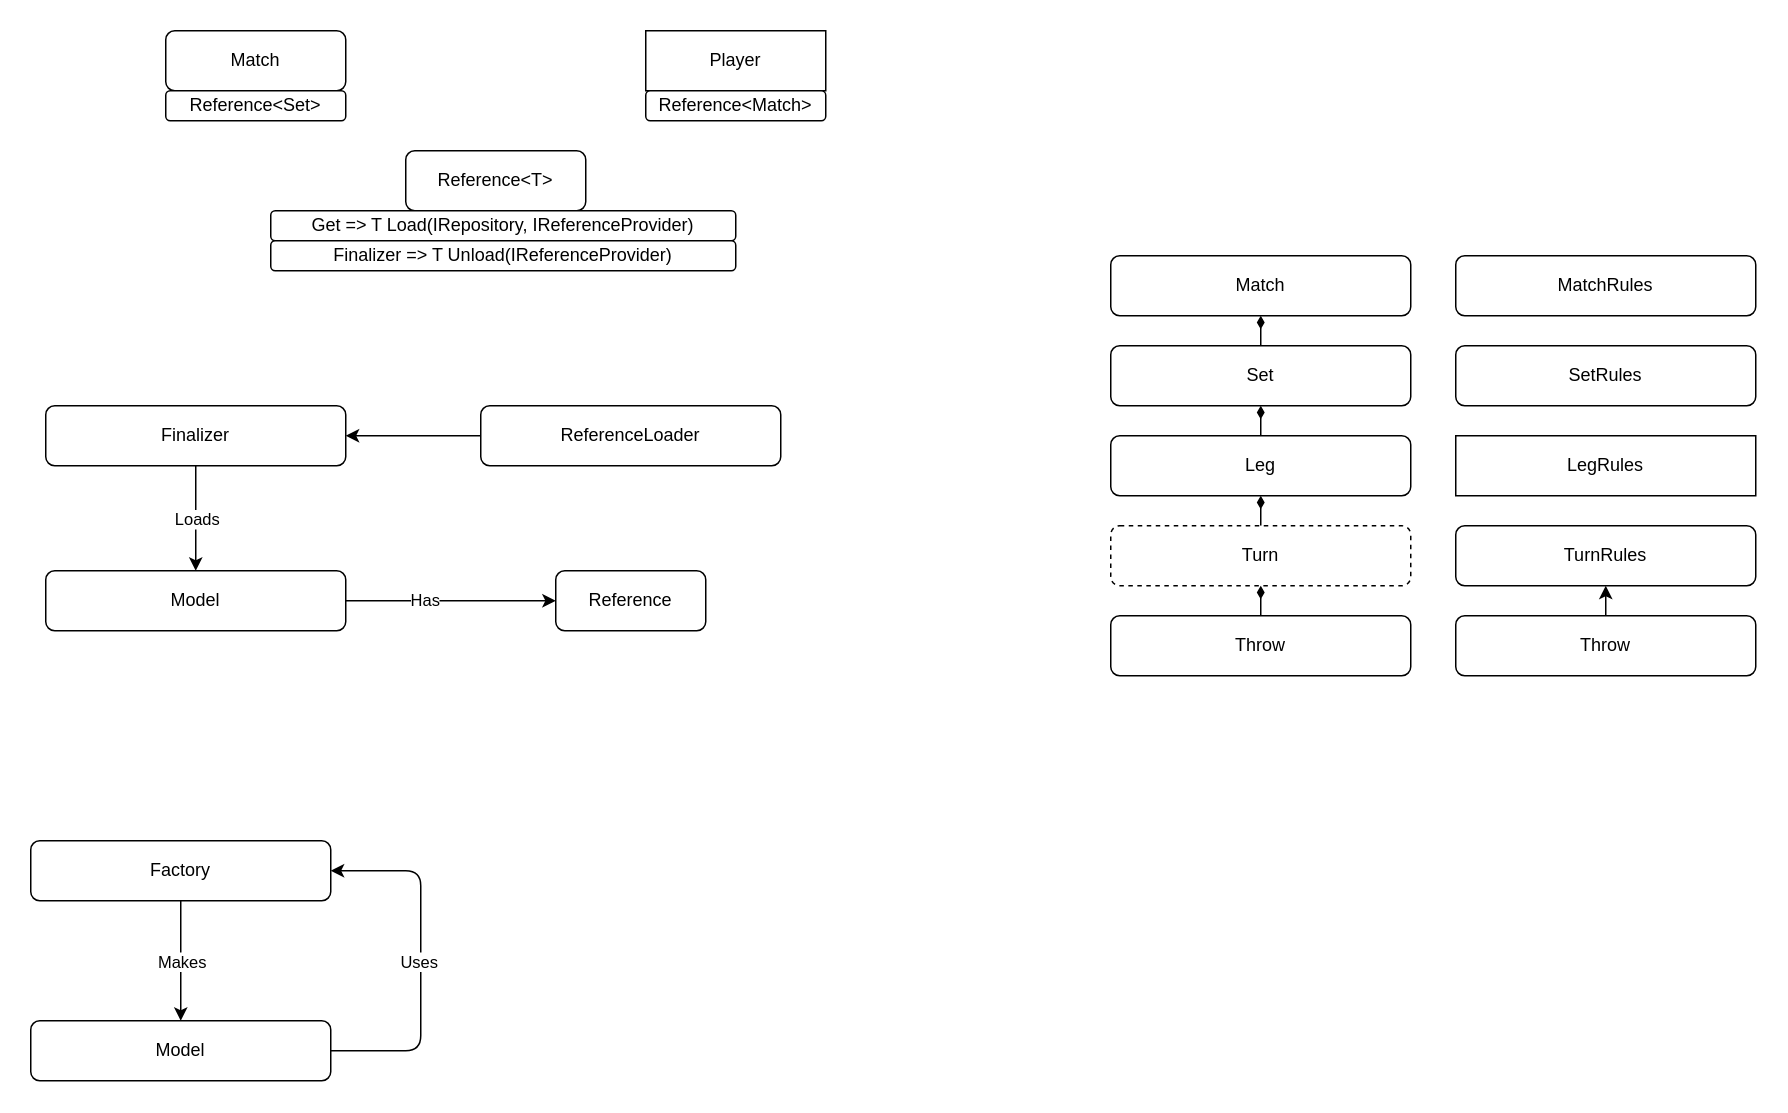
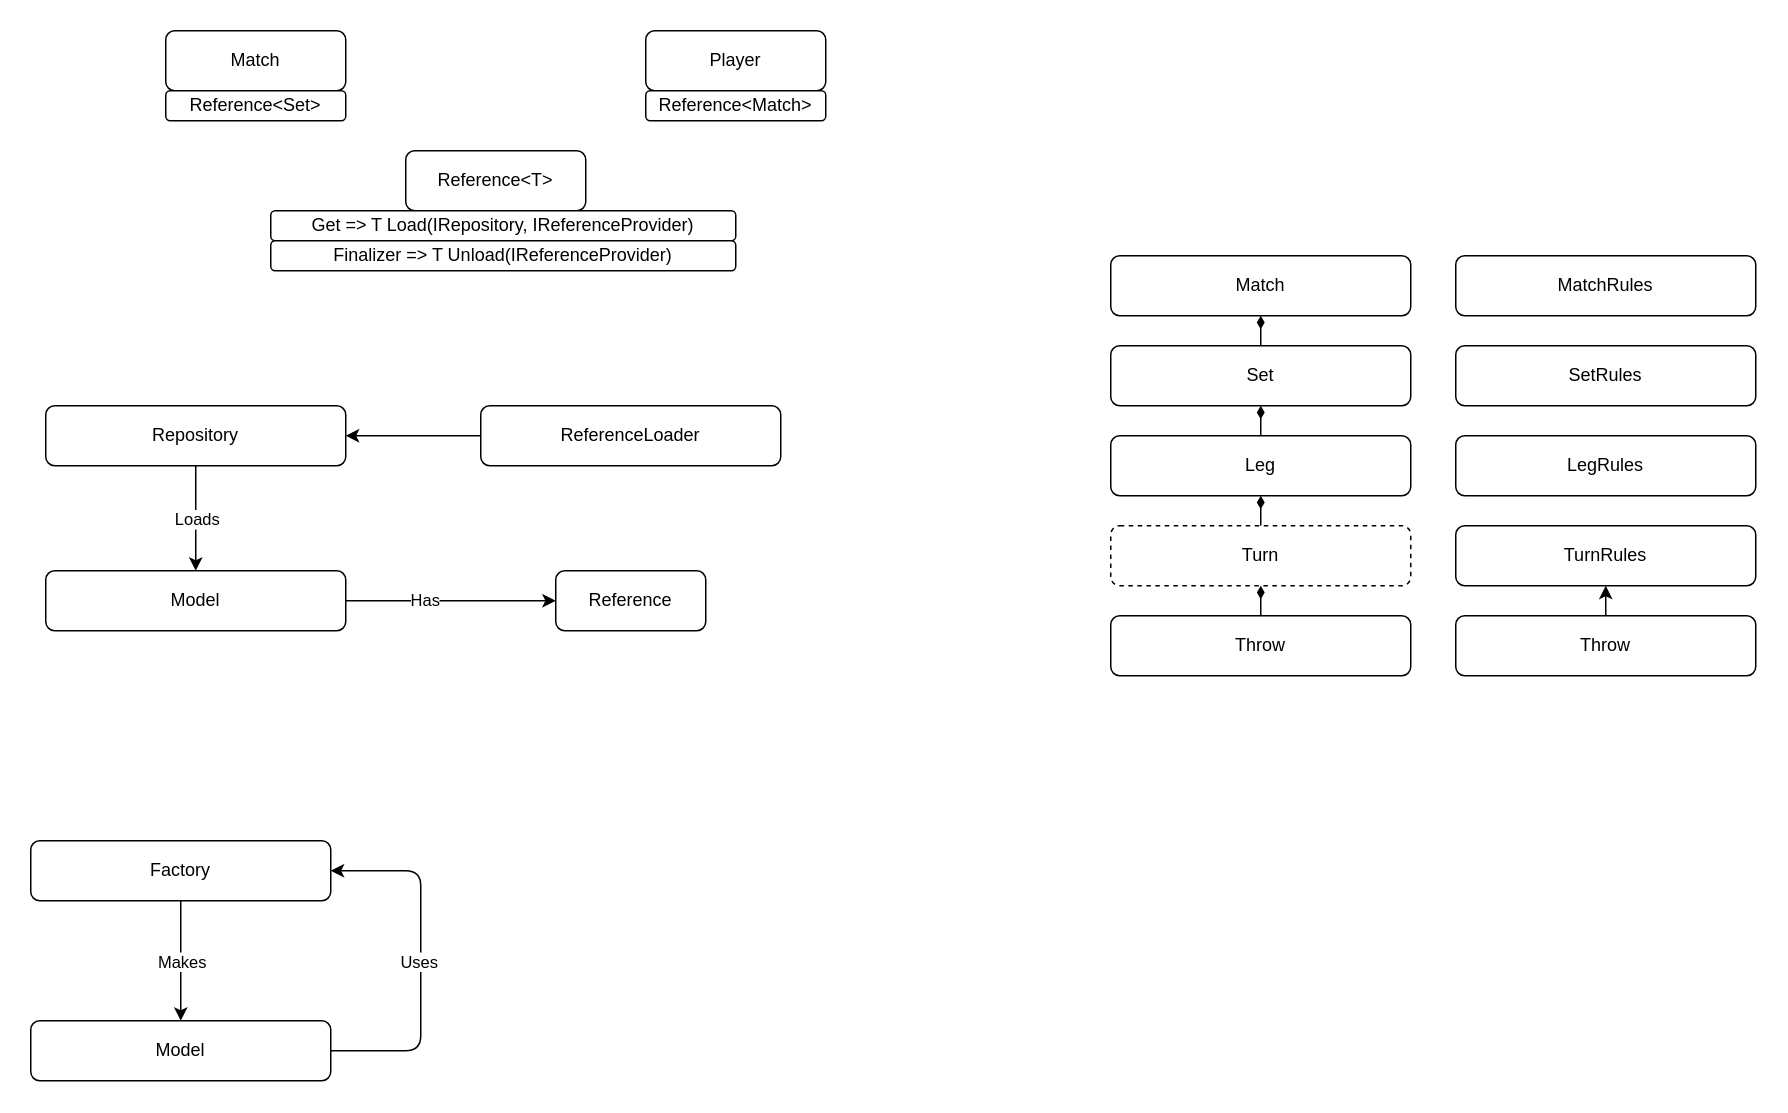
node "Player": shape rectangle -> rounded rectangle
node "Finalizer": label "Finalizer" -> "Repository"
node "LegRules": shape rectangle -> rounded rectangle
